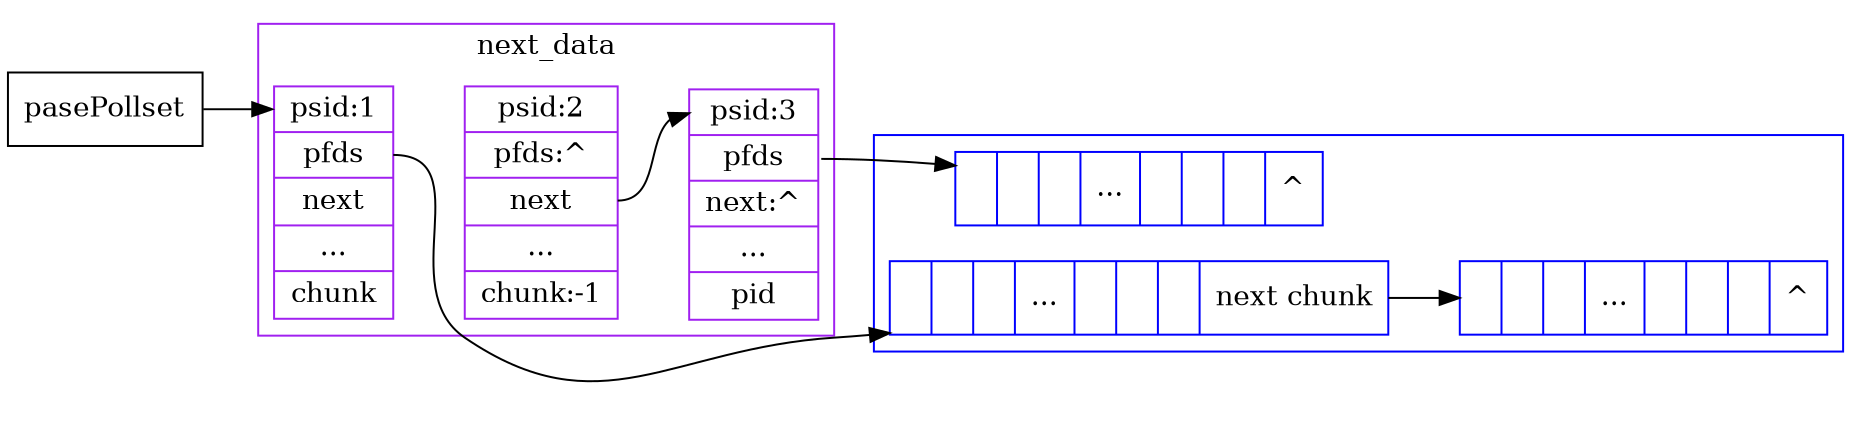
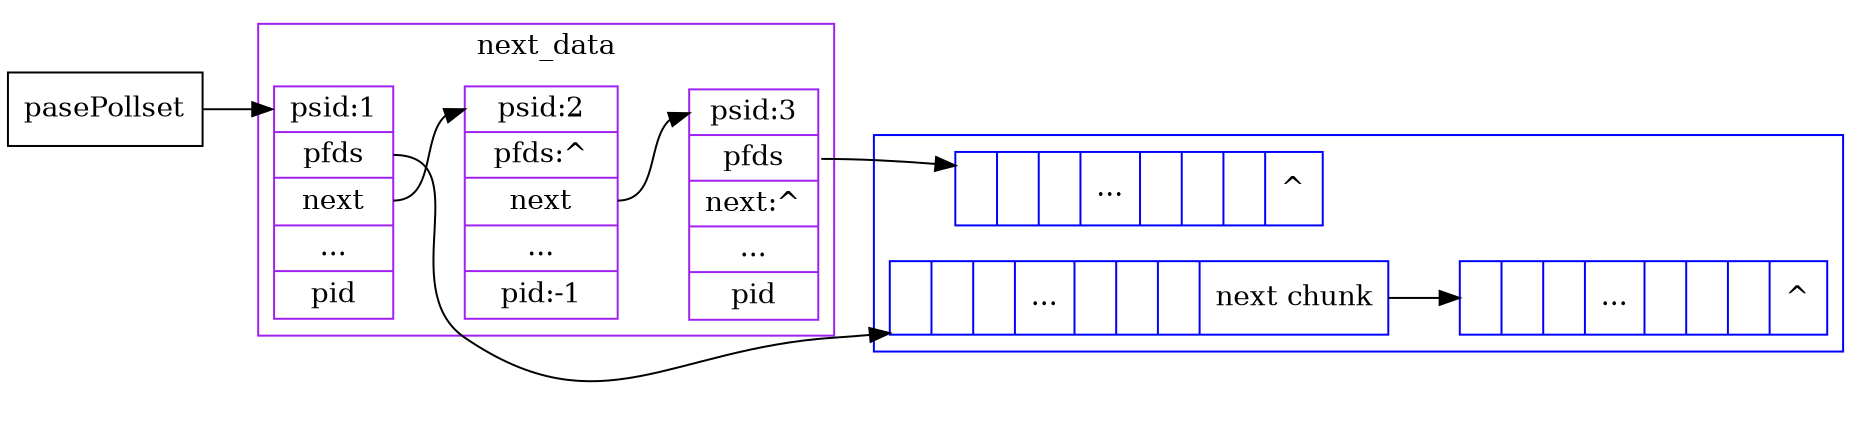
edge "psid:1" -> "psid:2": added
node "psid:1": text "chunk" -> "pid"
node "psid:2": text "chunk:-1" -> "pid:-1"
